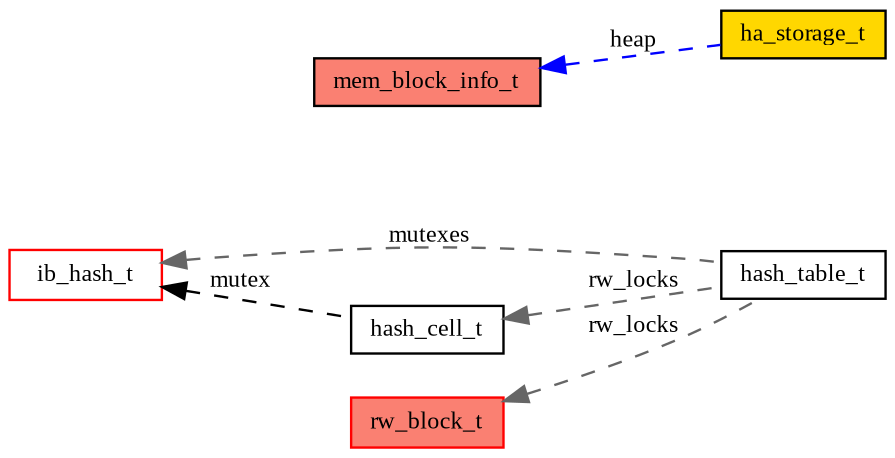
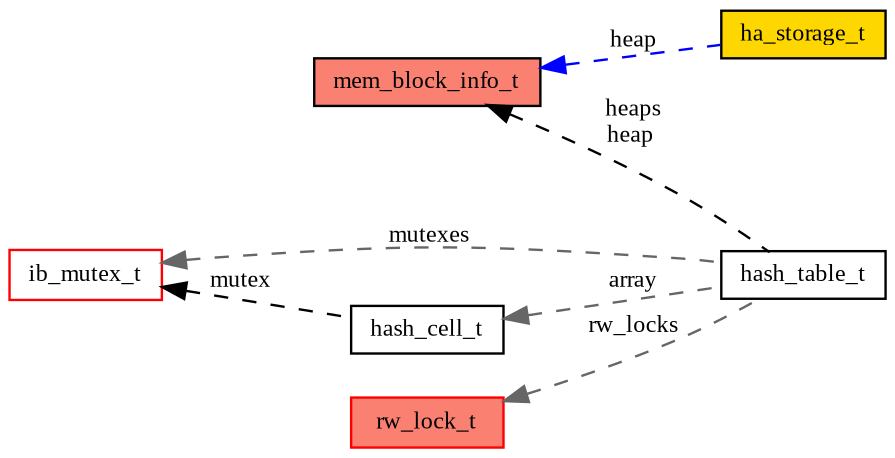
edge "hash_table_t" -> "mem_block_info_t": added, label "heaps heap"
node "ib_hash_t": label "ib_hash_t" -> "ib_mutex_t"
edge "hash_table_t" -> "hash_cell_t": label " rw_locks" -> " array"
node "rw_block_t": label "rw_block_t" -> "rw_lock_t"
